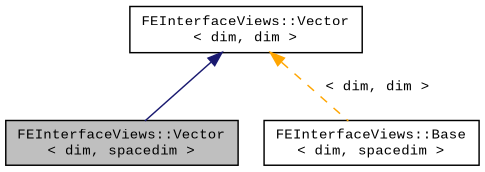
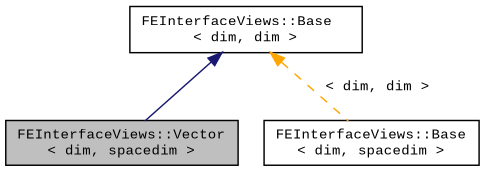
node "FEInterfaceViews::Vector < dim, dim >": label "FEInterfaceViews::Vector < dim, dim >" -> "FEInterfaceViews::Base < dim, dim >"
